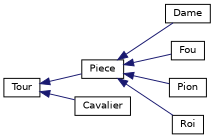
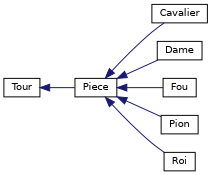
edge "Cavalier" -> "Tour": now "Cavalier" -> "Piece"
